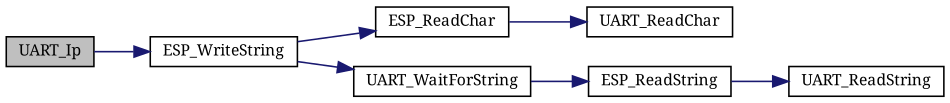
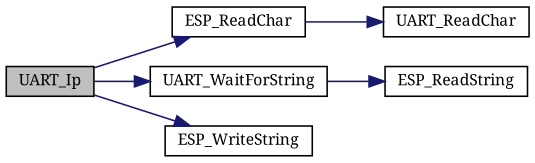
edge "ESP_WriteString" -> "ESP_ReadChar": now "UART_Ip" -> "ESP_ReadChar"
edge "ESP_WriteString" -> "UART_WaitForString": now "UART_Ip" -> "UART_WaitForString"
node "UART_ReadString": removed
